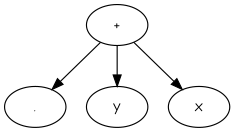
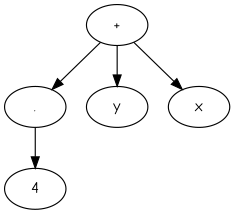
node "4": added
